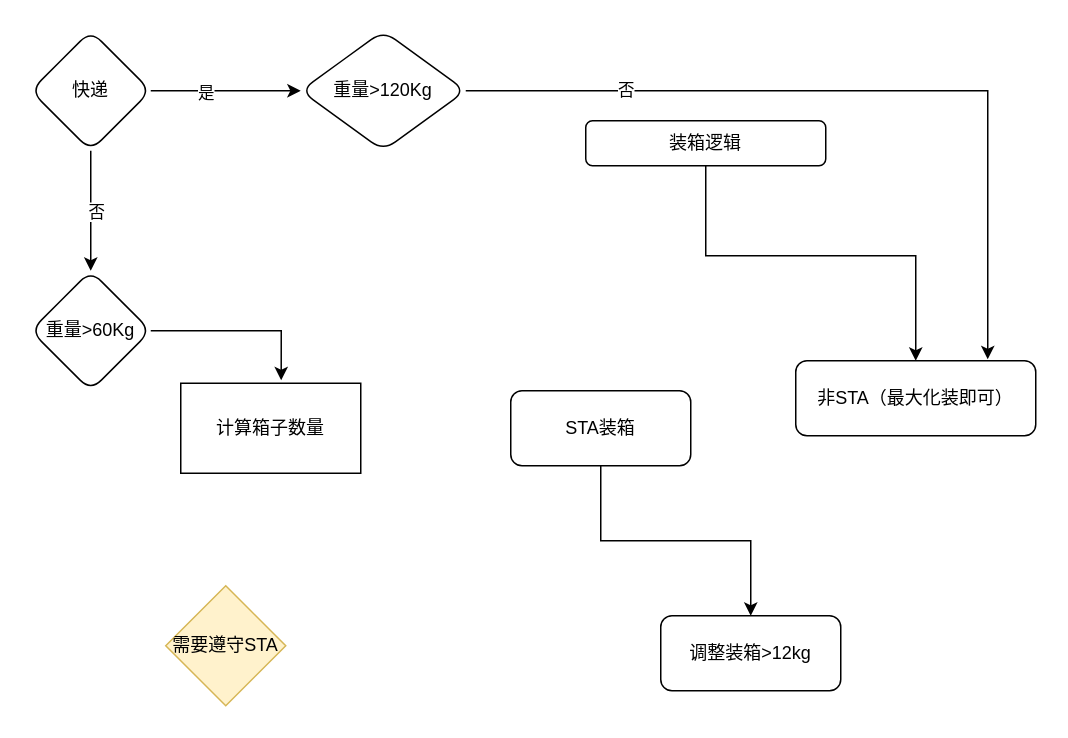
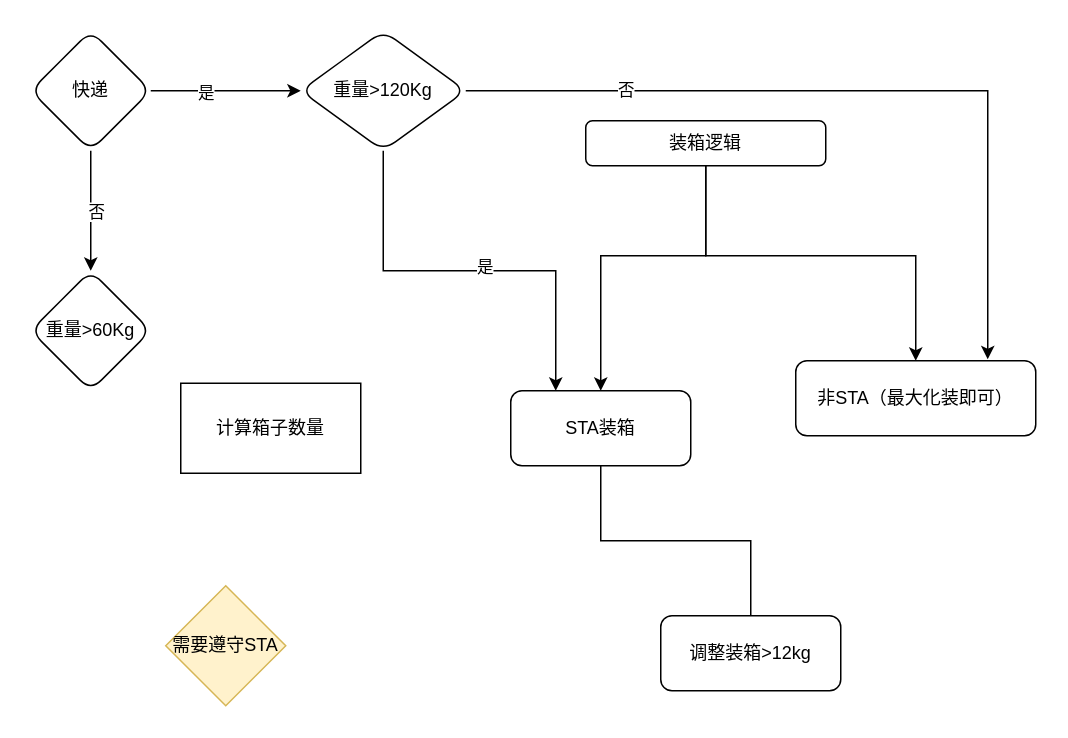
edge "装箱逻辑" -> "STA装箱": added
edge "重量>120Kg" -> "STA装箱": added, label "是"
edge "重量>60Kg" -> "计算箱子数量": removed
edge "STA装箱" -> "调整装箱>12kg": arrowhead classic -> none
